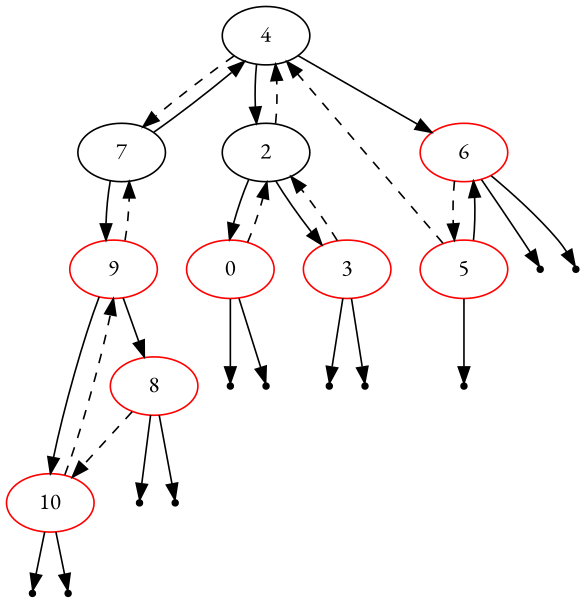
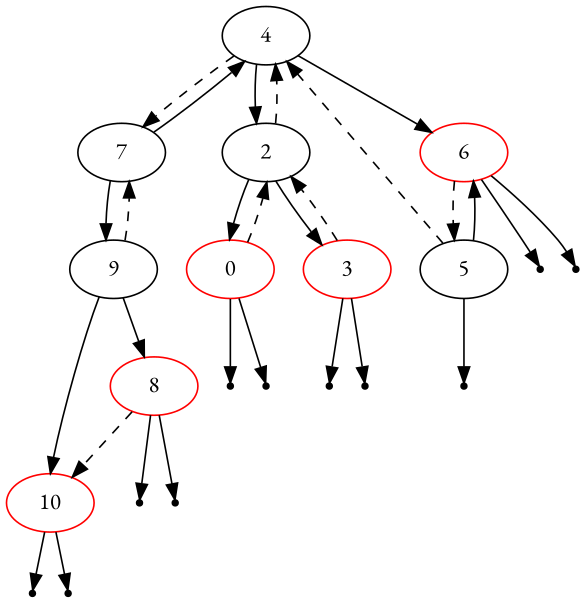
node "9": color red -> black
node "5": color red -> black
edge "10" -> "9": removed
